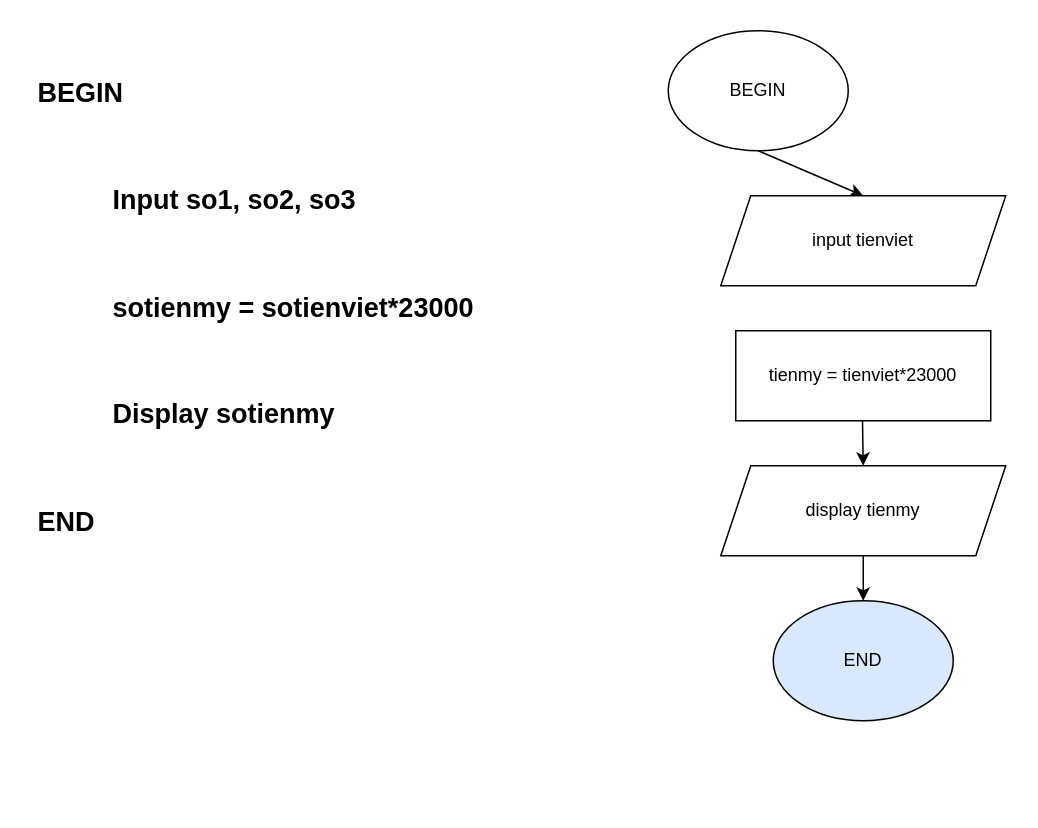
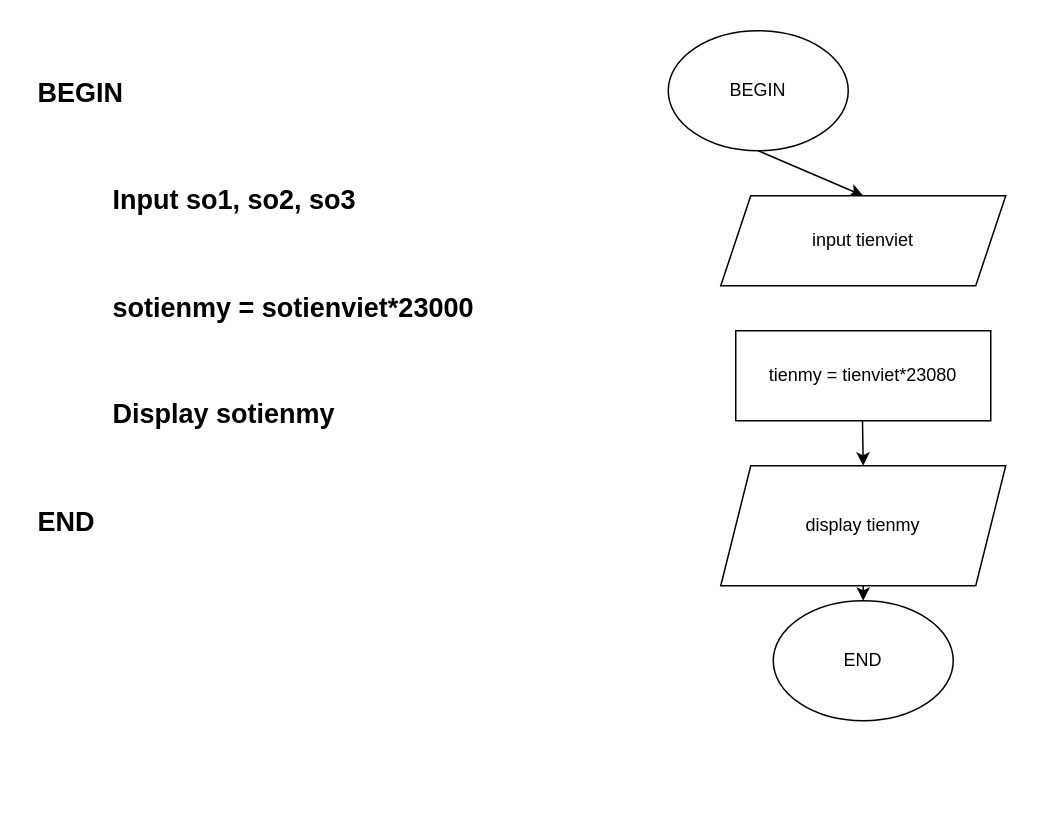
node "tienmy = tienviet*23000": label "tienmy = tienviet*23000" -> "tienmy = tienviet*23080"
node "display tienmy": size 285x90 -> 285x120
node "END": fillcolor #dae8fc -> #ffffff
